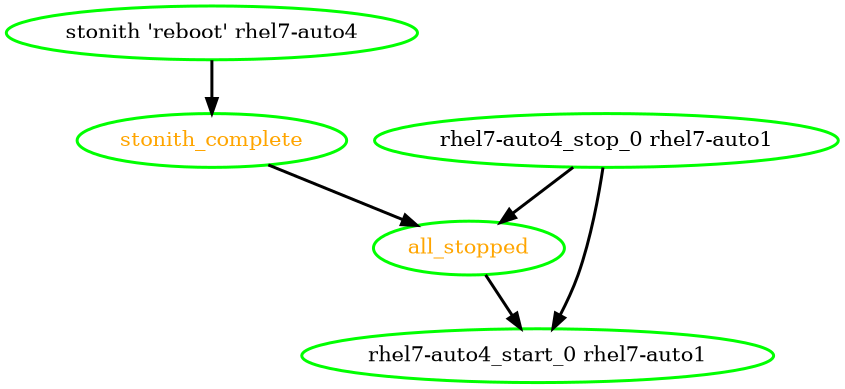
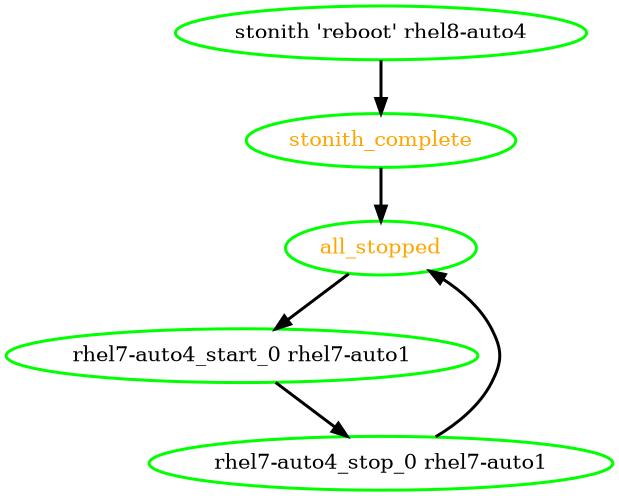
node "stonith 'reboot' rhel7-auto4": label "stonith 'reboot' rhel7-auto4" -> "stonith 'reboot' rhel8-auto4"
edge "rhel7-auto4_stop_0 rhel7-auto1" -> "rhel7-auto4_start_0 rhel7-auto1": reversed
